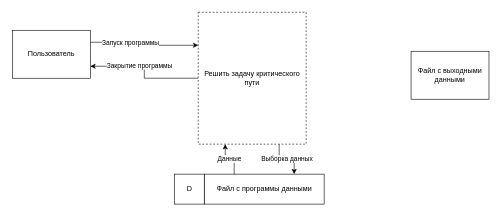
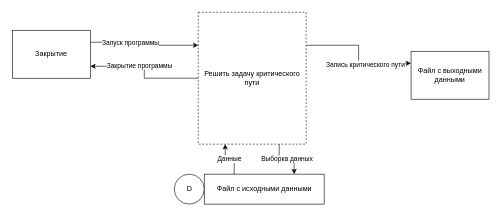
node "Пользователь": label "Пользователь" -> "Закрытие"
edge "Решить задачу критического пути" -> "Файл с выходными данными": added, label "Запись критического пути"
node "D": shape rectangle -> ellipse
node "Файл с программы данными": label "Файл с программы данными" -> "Файл с исходными данными"
